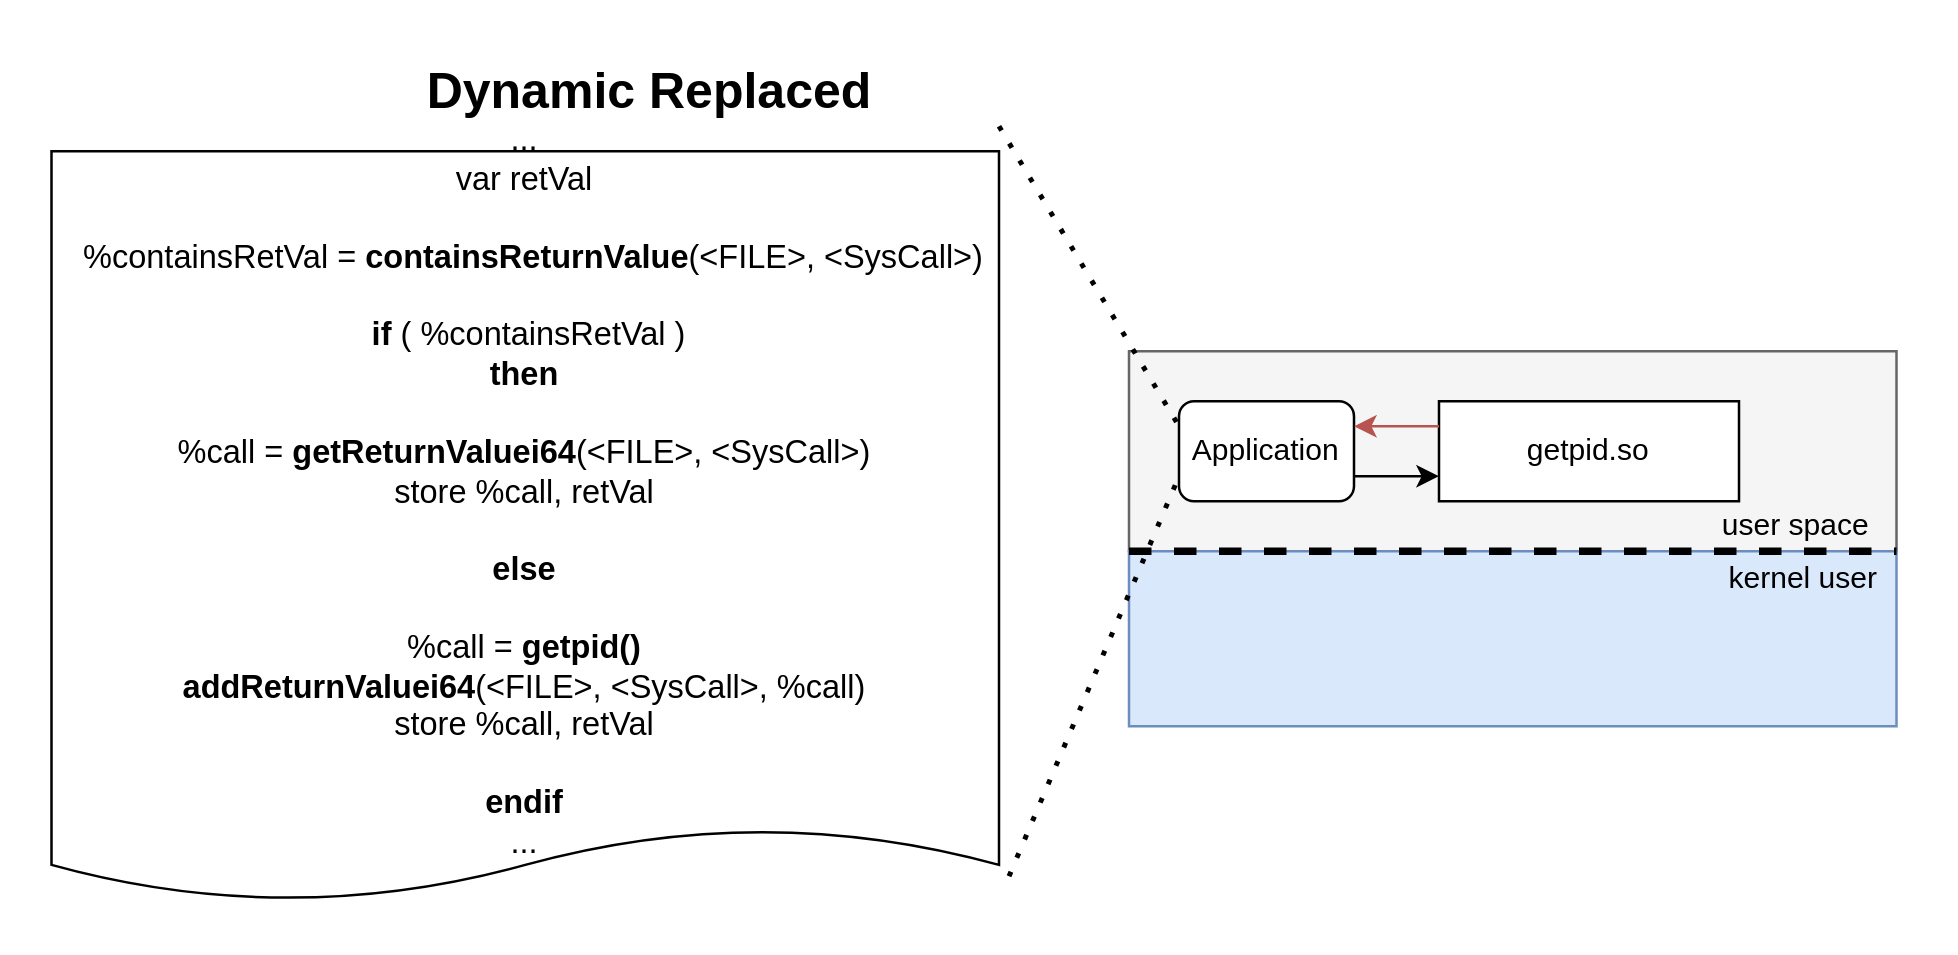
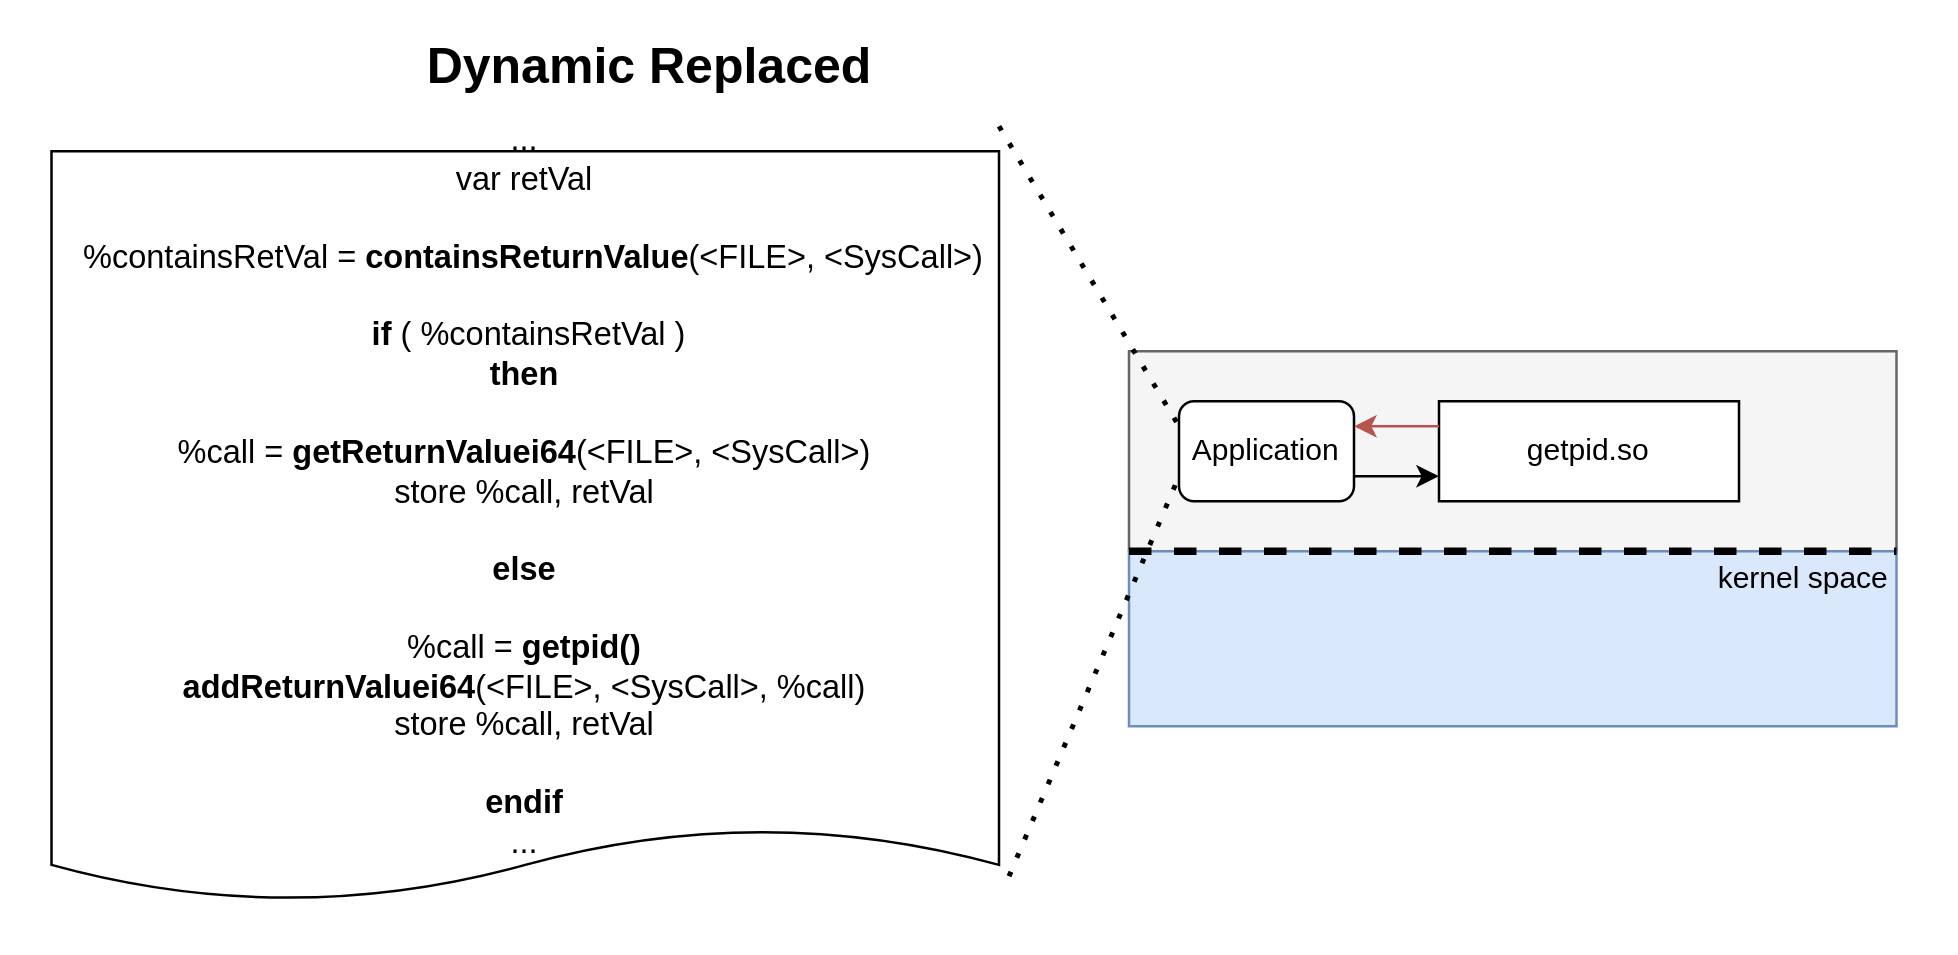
node "Dynamic Replaced": moved (650, 89) -> (650, 64)
node "user space": removed
node "kernel user": label "kernel user" -> "kernel space"
